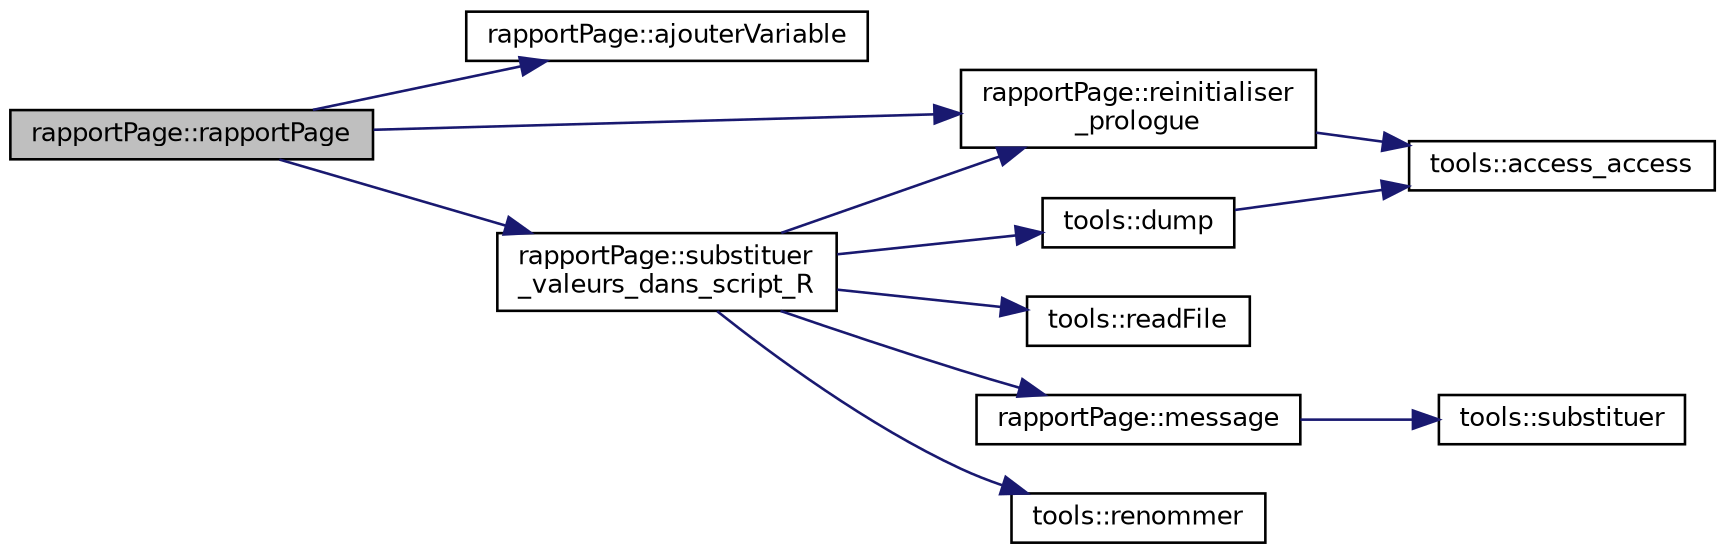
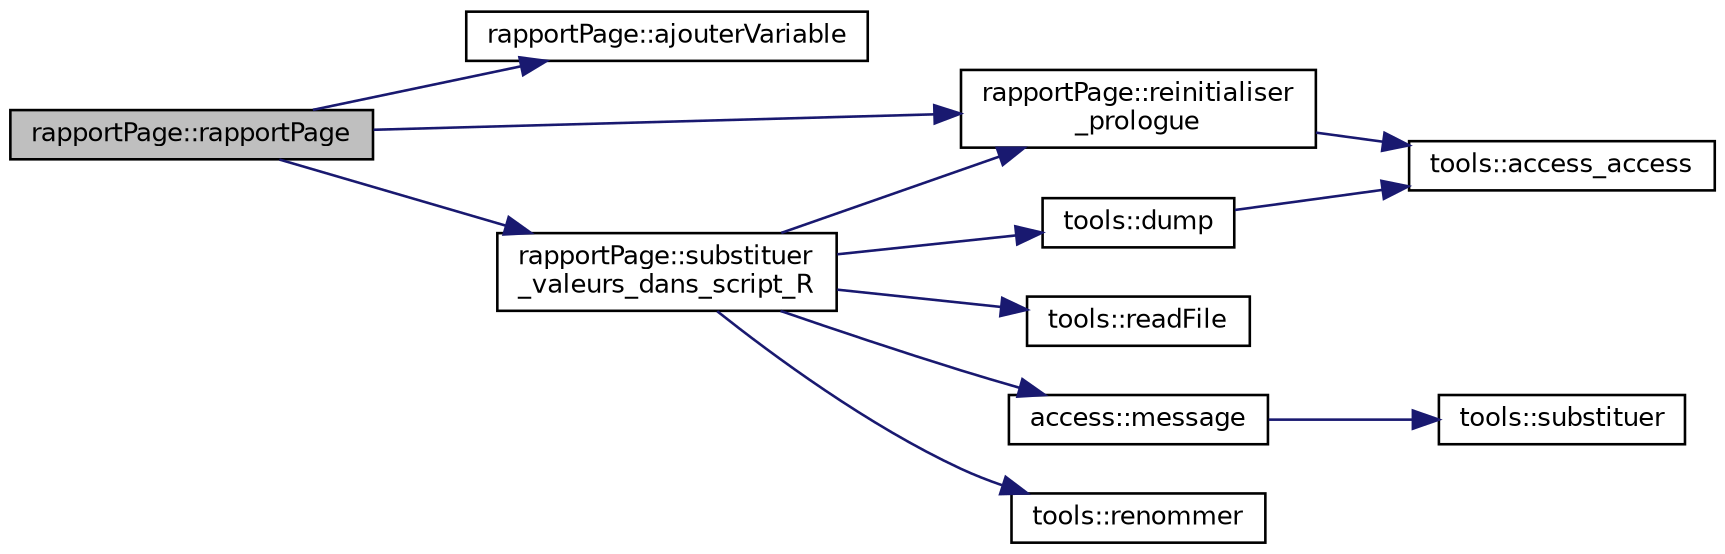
node "rapportPage::message": label "rapportPage::message" -> "access::message"
